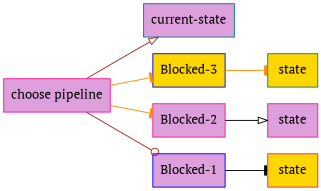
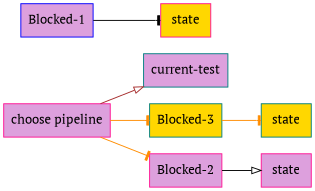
node "current-state": label "current-state" -> "current-test"
node "Blocked-3": color blue -> teal
edge "choose pipeline" -> "Blocked-1": removed
